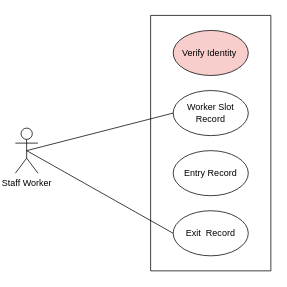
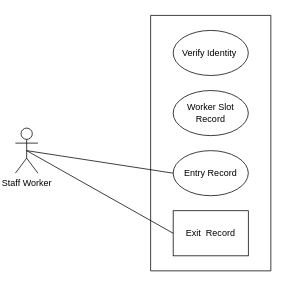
node "Verify Identity": fillcolor #f8cecc -> #ffffff
edge "Worker Slot Record" -- "Staff Worker": removed
edge "Staff Worker" -- "Entry Record": added
node "Exit Record": shape ellipse -> rectangle
